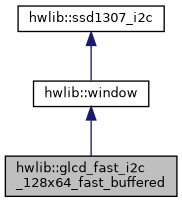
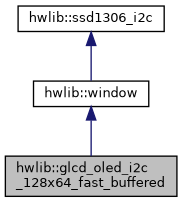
node "hwlib::ssd1307_i2c": label "hwlib::ssd1307_i2c" -> "hwlib::ssd1306_i2c"
node "hwlib::glcd_fast_i2c _128x64_fast_buffered": label "hwlib::glcd_fast_i2c _128x64_fast_buffered" -> "hwlib::glcd_oled_i2c _128x64_fast_buffered"
